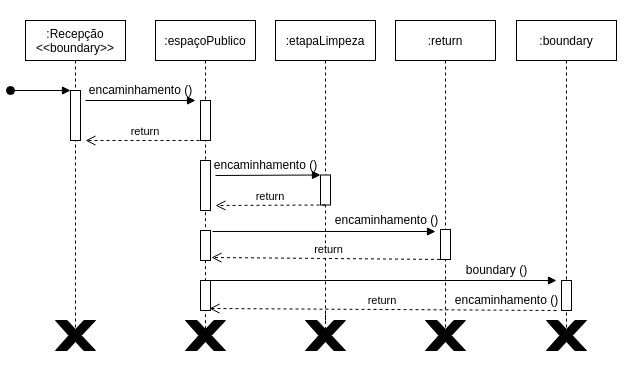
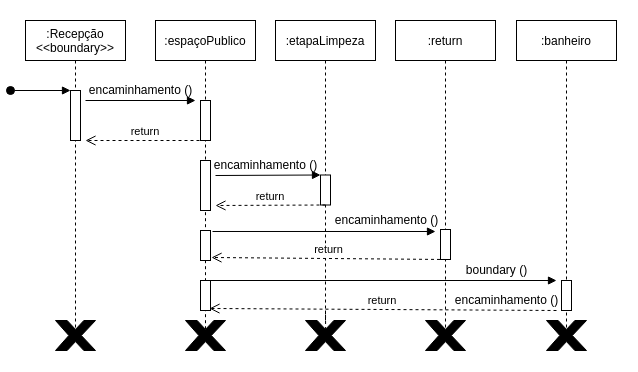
node ":boundary": label ":boundary" -> ":banheiro"
